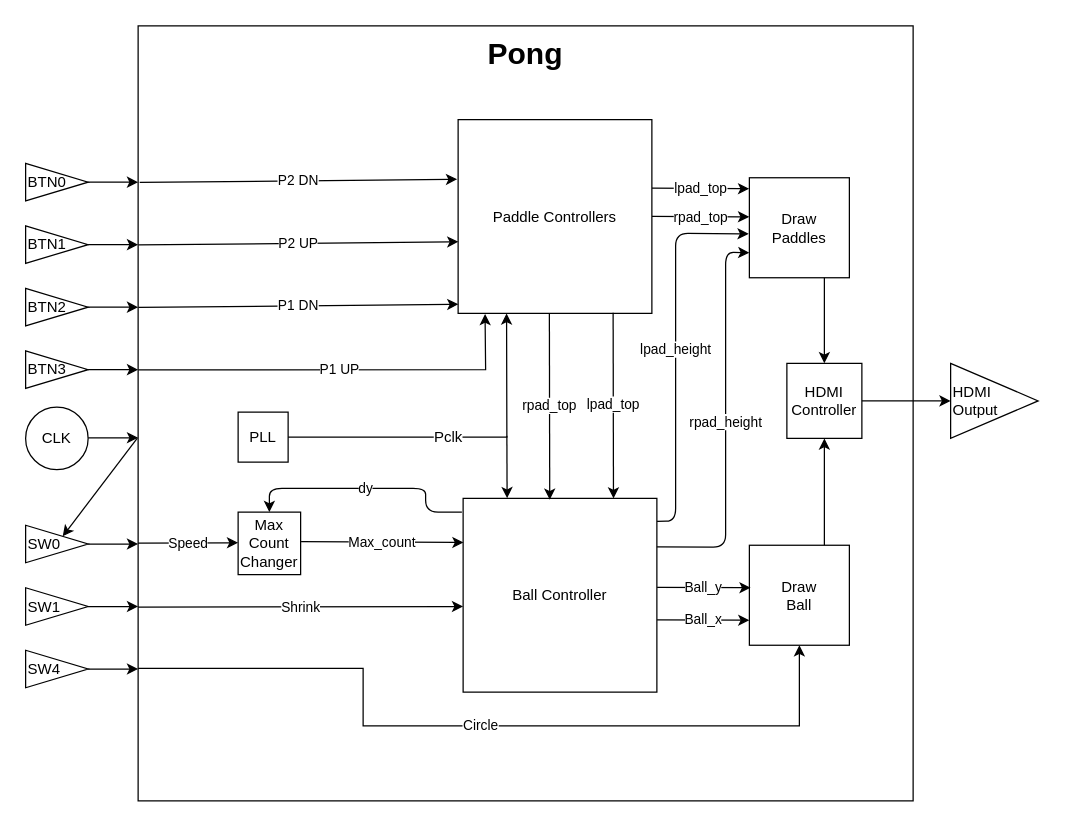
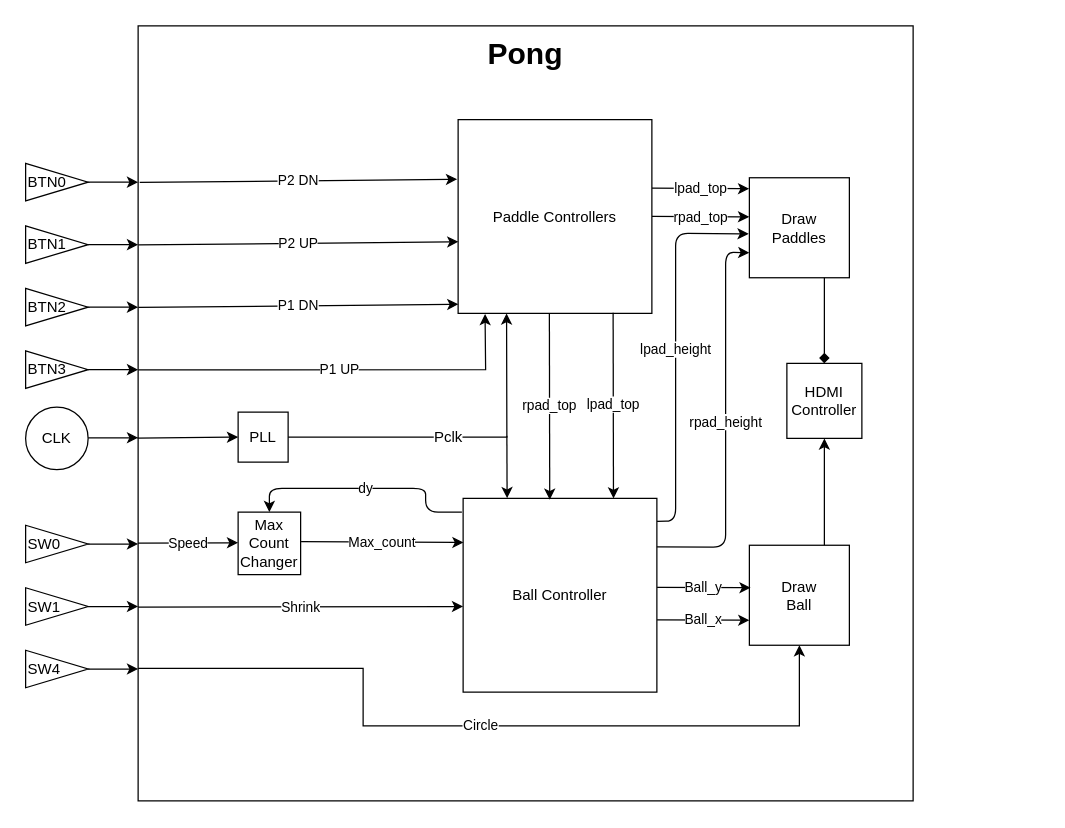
edge "Draw Paddles" -> "HDMI Controller": arrowhead classic -> diamond
edge "HDMI Controller" -> "HDMI Output": removed
node "HDMI Output": removed
edge "Pong" -> "SW0": now "Pong" -> "PLL"
